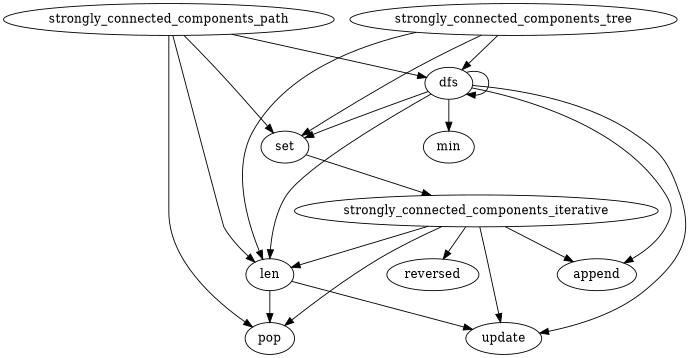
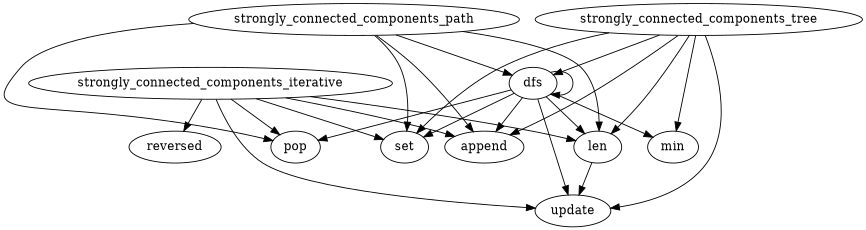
edge "strongly_connected_components_path" -> "append": added
edge "strongly_connected_components_tree" -> "min": added
edge "strongly_connected_components_tree" -> "append": added
edge "strongly_connected_components_tree" -> "update": added
edge "set" -> "strongly_connected_components_iterative": reversed
edge "len" -> "pop": now "dfs" -> "pop"
